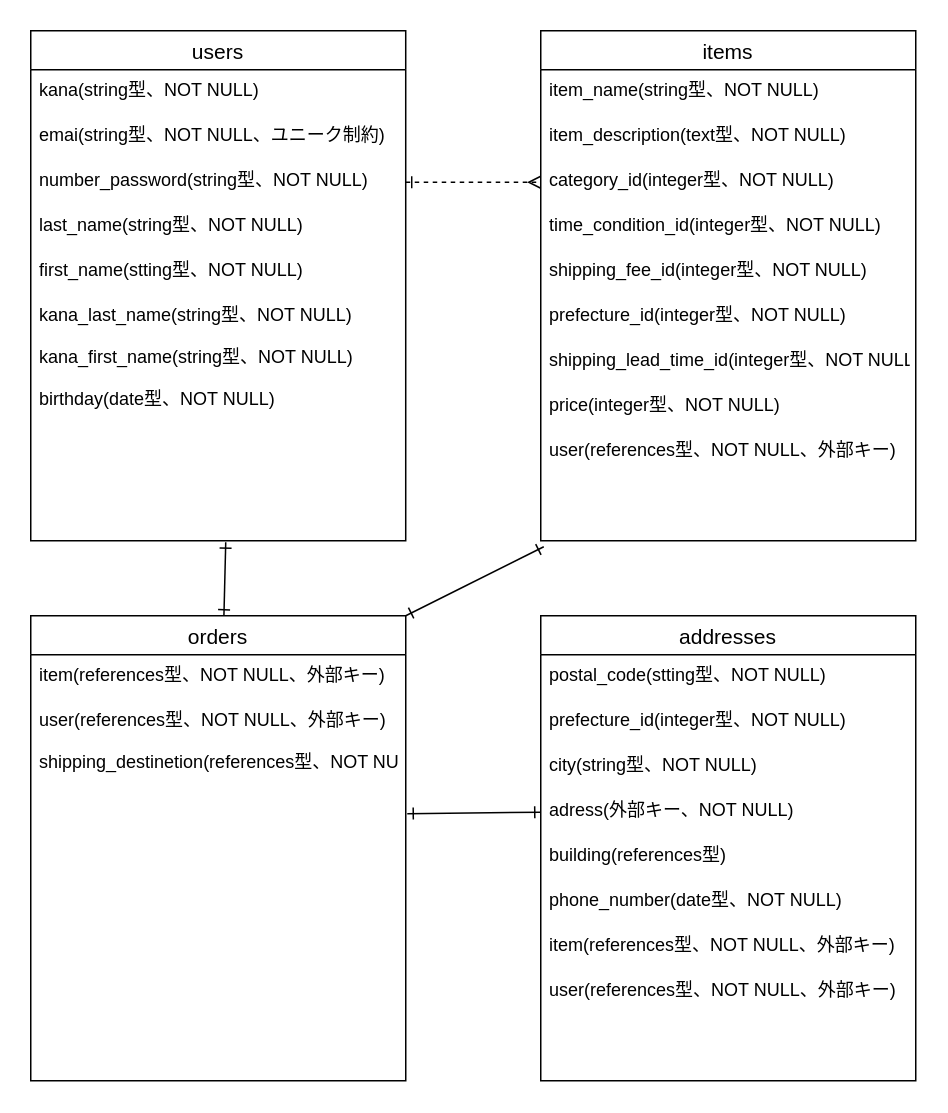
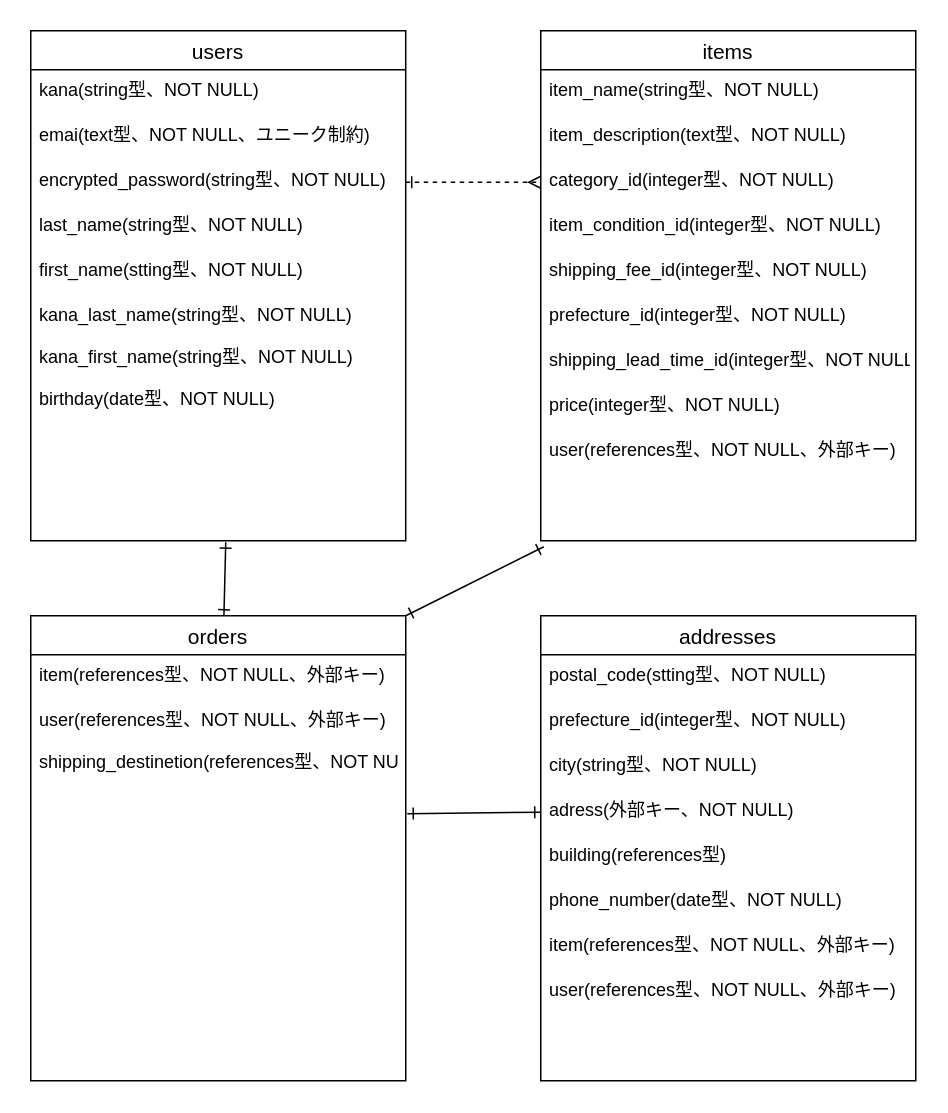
node "emai(string型、NOT NULL、ユニーク制約)": label "emai(string型、NOT NULL、ユニーク制約)" -> "emai(text型、NOT NULL、ユニーク制約)"
node "number_password(string型、NOT NULL)": label "number_password(string型、NOT NULL)" -> "encrypted_password(string型、NOT NULL)"
node "time_condition_id(integer型、NOT NULL)": label "time_condition_id(integer型、NOT NULL)" -> "item_condition_id(integer型、NOT NULL)"
